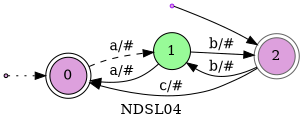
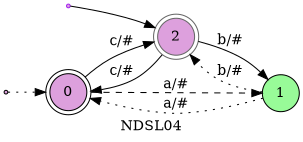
edge "1" -> "2": style solid -> dotted
edge "0" -> "2": added, label "c/#"
edge "1" -> "0": style solid -> dotted
